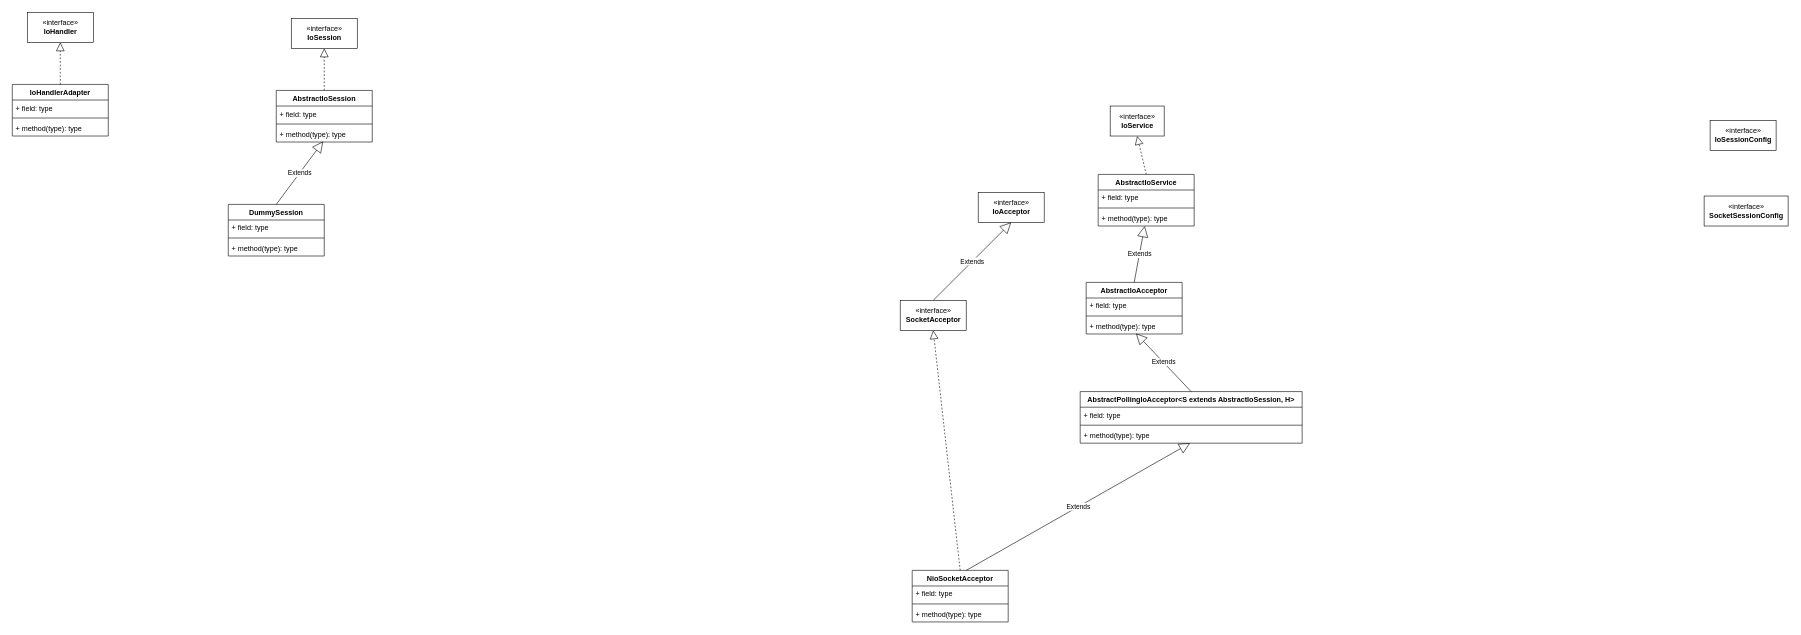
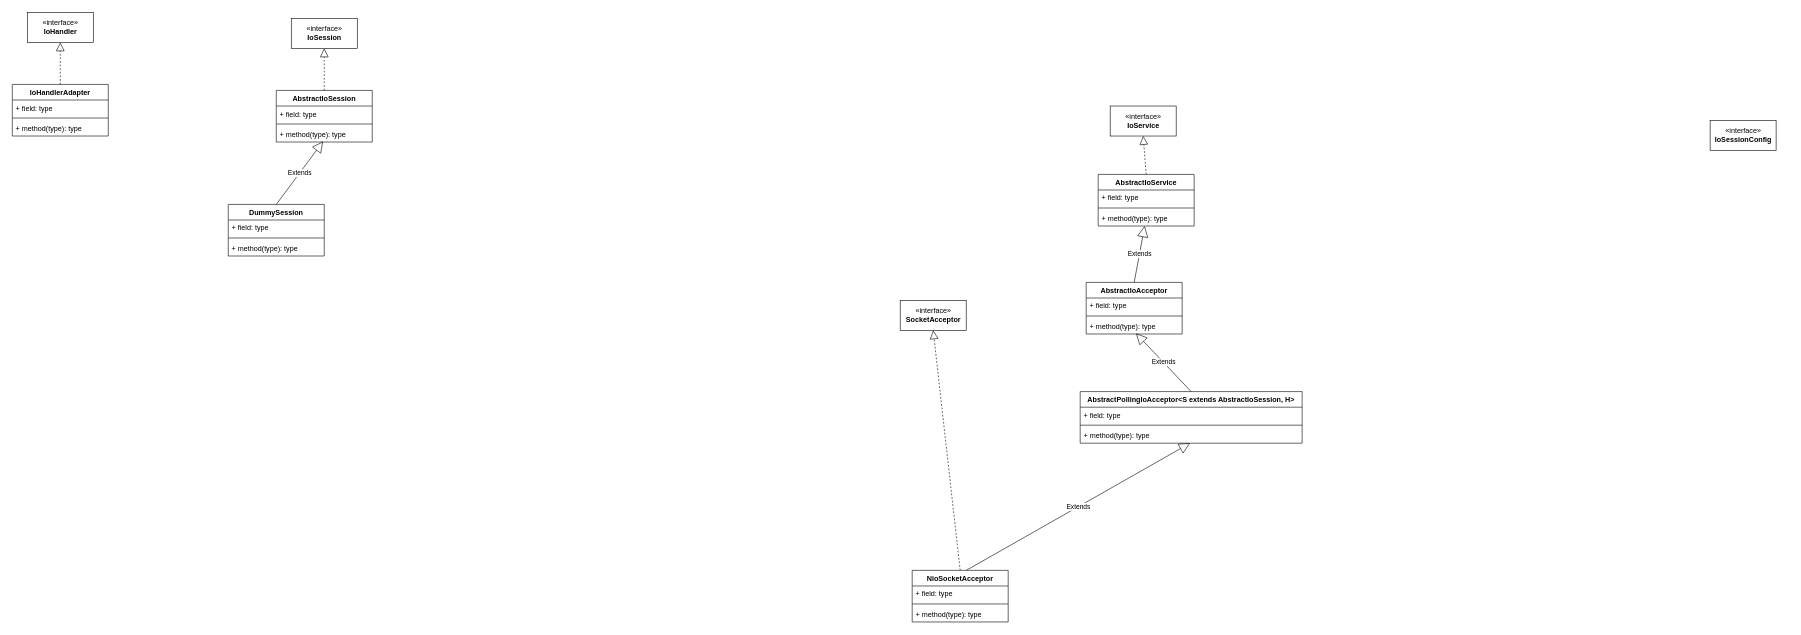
node "«interface» IoService": size 54x30 -> 66x30
node "«interface» IoAcceptor": removed
node "«interface» SocketSessionConfig": removed
edge "«interface» SocketAcceptor" -> "«interface» IoAcceptor": removed, label "Extends"
